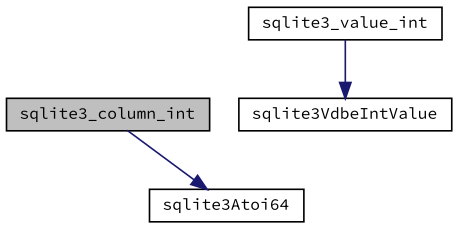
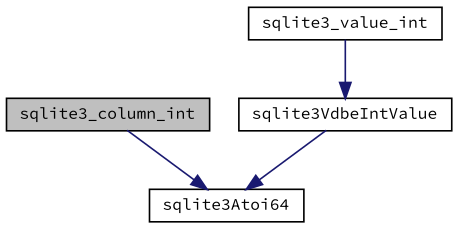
edge "sqlite3VdbeIntValue" -> "sqlite3Atoi64": added
